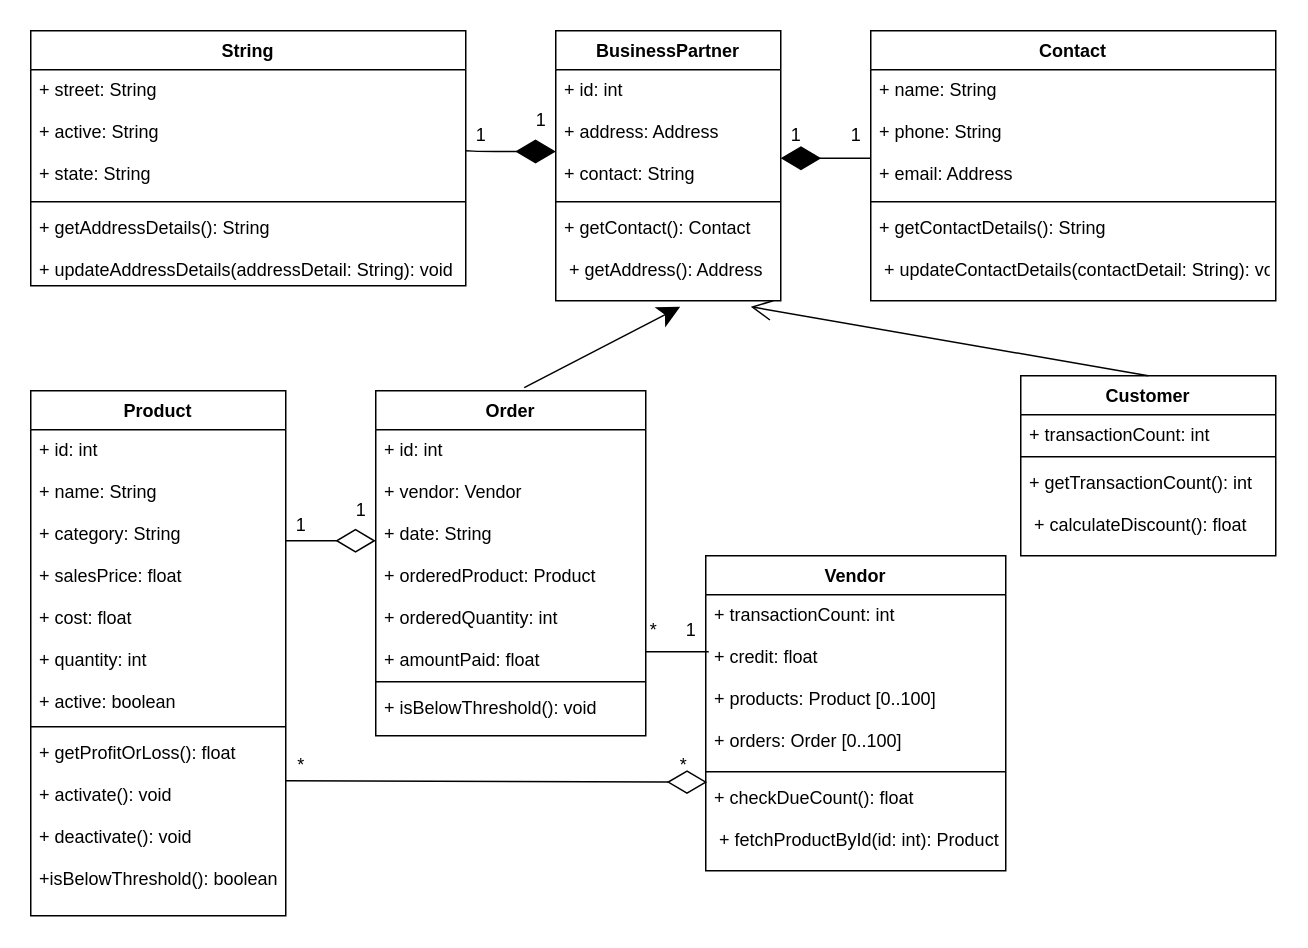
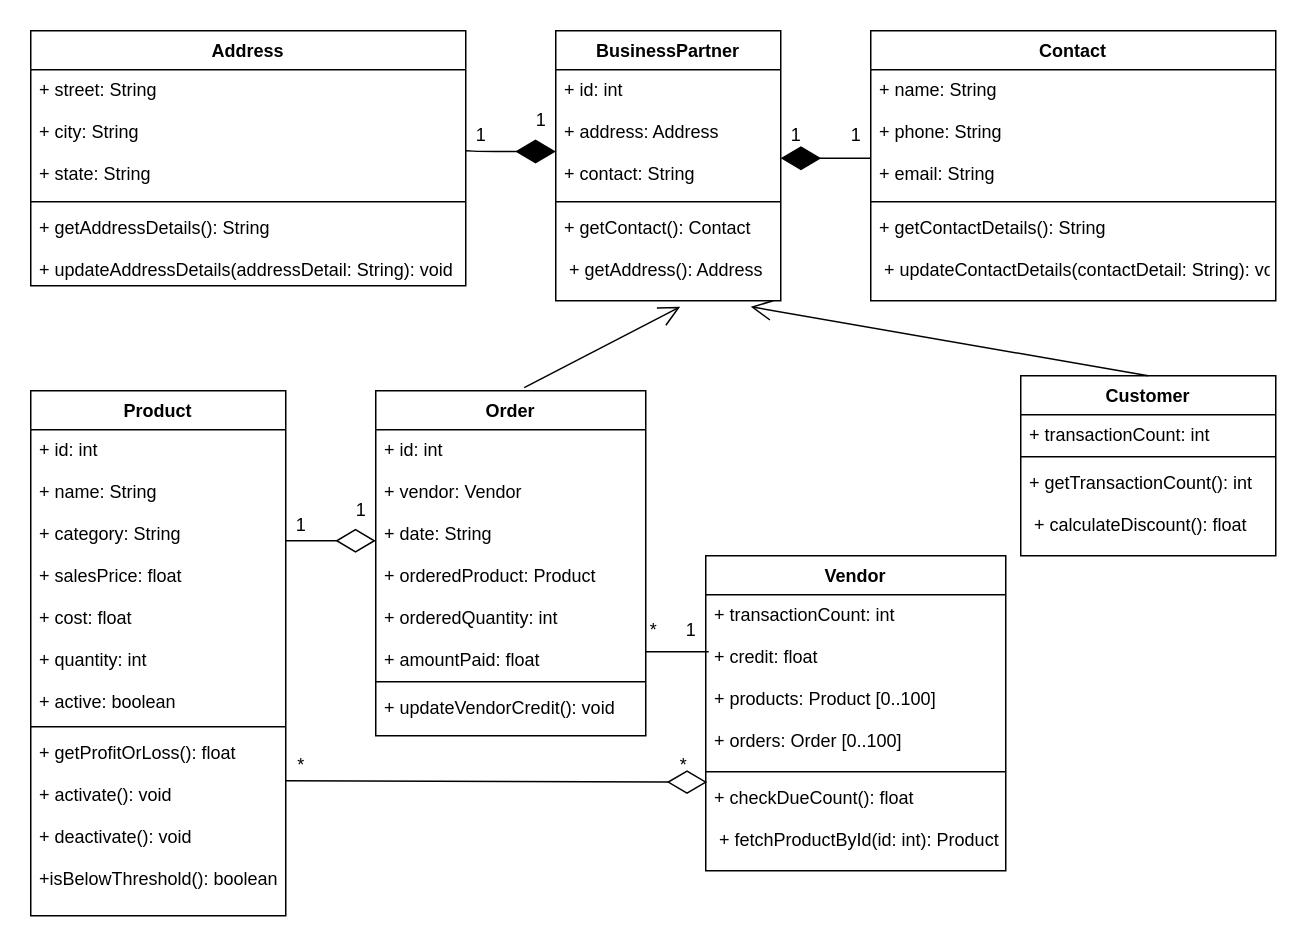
node "String": label "String" -> "Address"
node "+ street: String + active: String + state: String": label "+ street: String + active: String + state: String" -> "+ street: String + city: String + state: String"
node "+ name: String + phone: String + email: Address": label "+ name: String + phone: String + email: Address" -> "+ name: String + phone: String + email: String"
edge "Order" -> "+ getContact(): Contact + getAddress(): Address": arrowhead classic -> open
node "+ isBelowThreshold(): void": label "+ isBelowThreshold(): void" -> "+ updateVendorCredit(): void"
